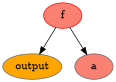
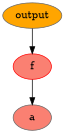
edge "f" -> "output": reversed
